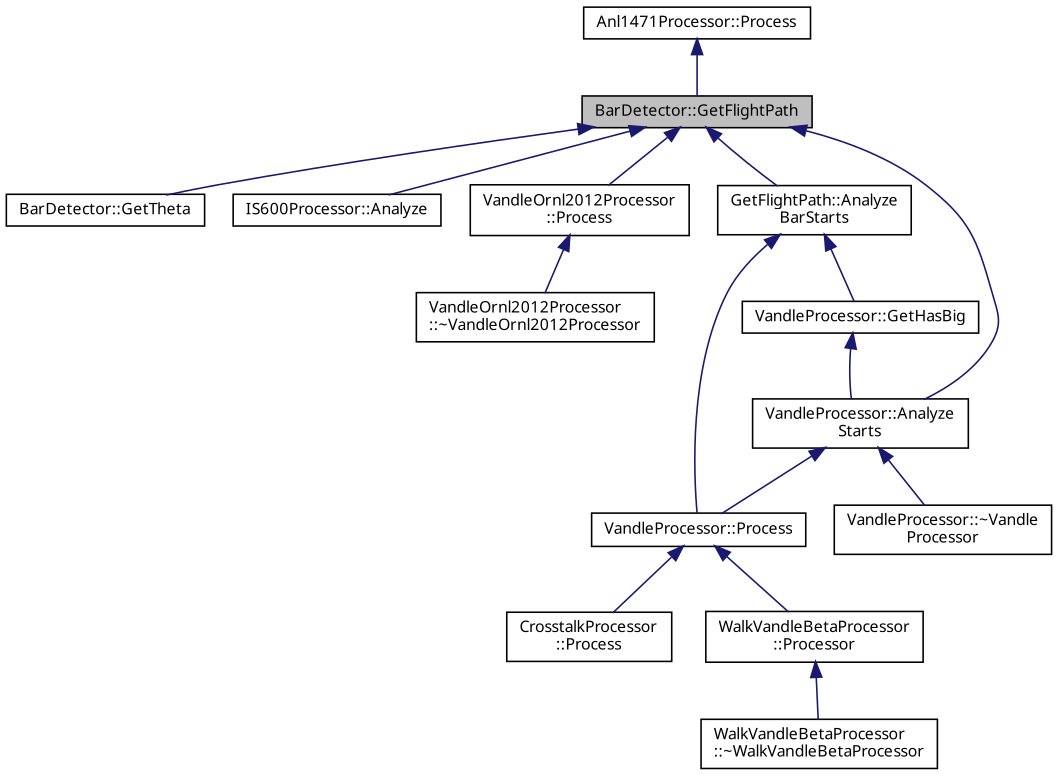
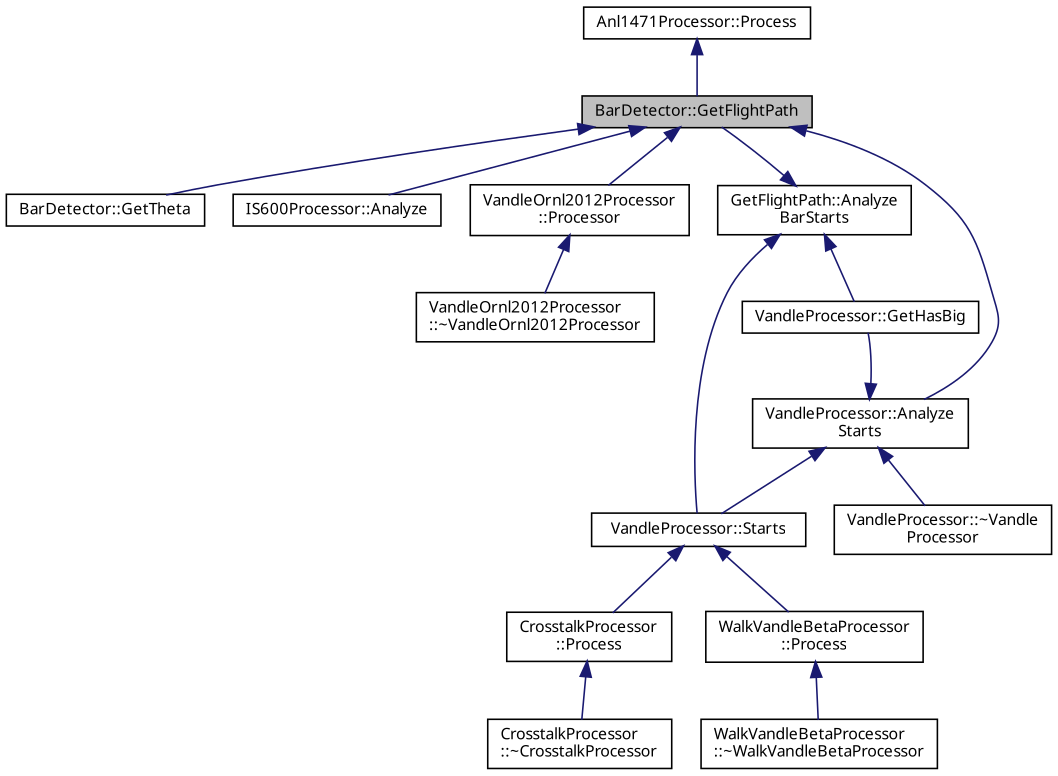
edge "GetFlightPath::Analyze BarStarts" -> "BarDetector::GetFlightPath": reversed
node "VandleOrnl2012Processor ::Process": label "VandleOrnl2012Processor ::Process" -> "VandleOrnl2012Processor ::Processor"
edge "VandleProcessor::Analyze Starts" -> "VandleProcessor::GetHasBig": reversed
node "VandleProcessor::Process": label "VandleProcessor::Process" -> "VandleProcessor::Starts"
node "WalkVandleBetaProcessor ::Processor": label "WalkVandleBetaProcessor ::Processor" -> "WalkVandleBetaProcessor ::Process"
node "CrosstalkProcessor ::~CrosstalkProcessor": added
